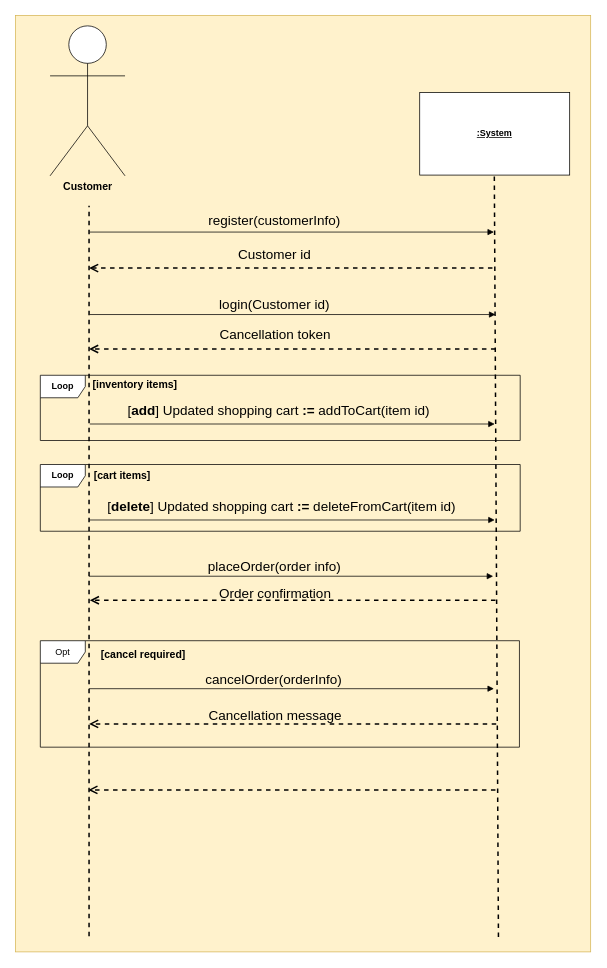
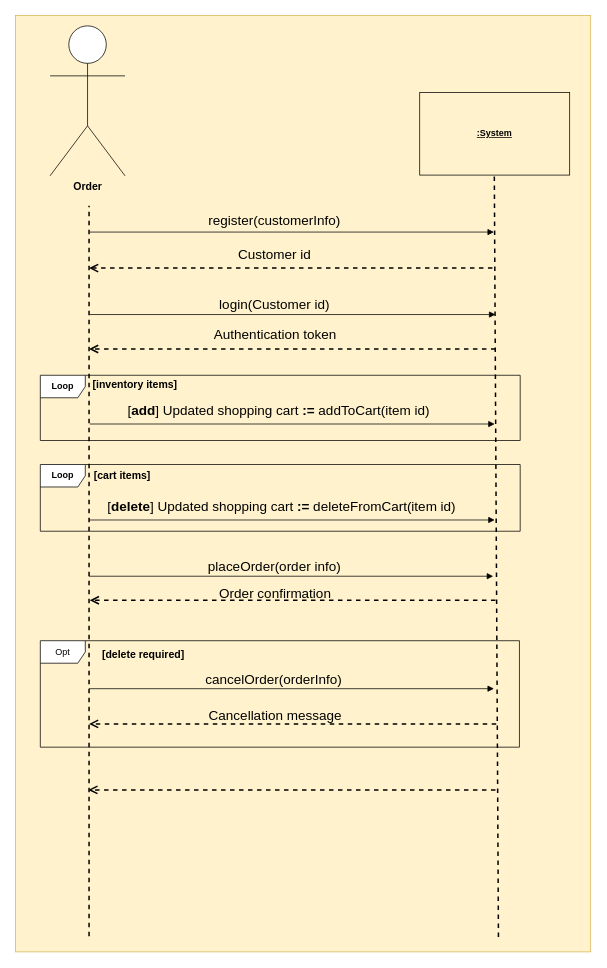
node ":System": fillcolor #ffffff -> #fff2cc
node "Customer": label "Customer" -> "Order"
node "Cancellation token": label "Cancellation token" -> "Authentication token"
node "[cancel required]": label "[cancel required]" -> "[delete required]"
